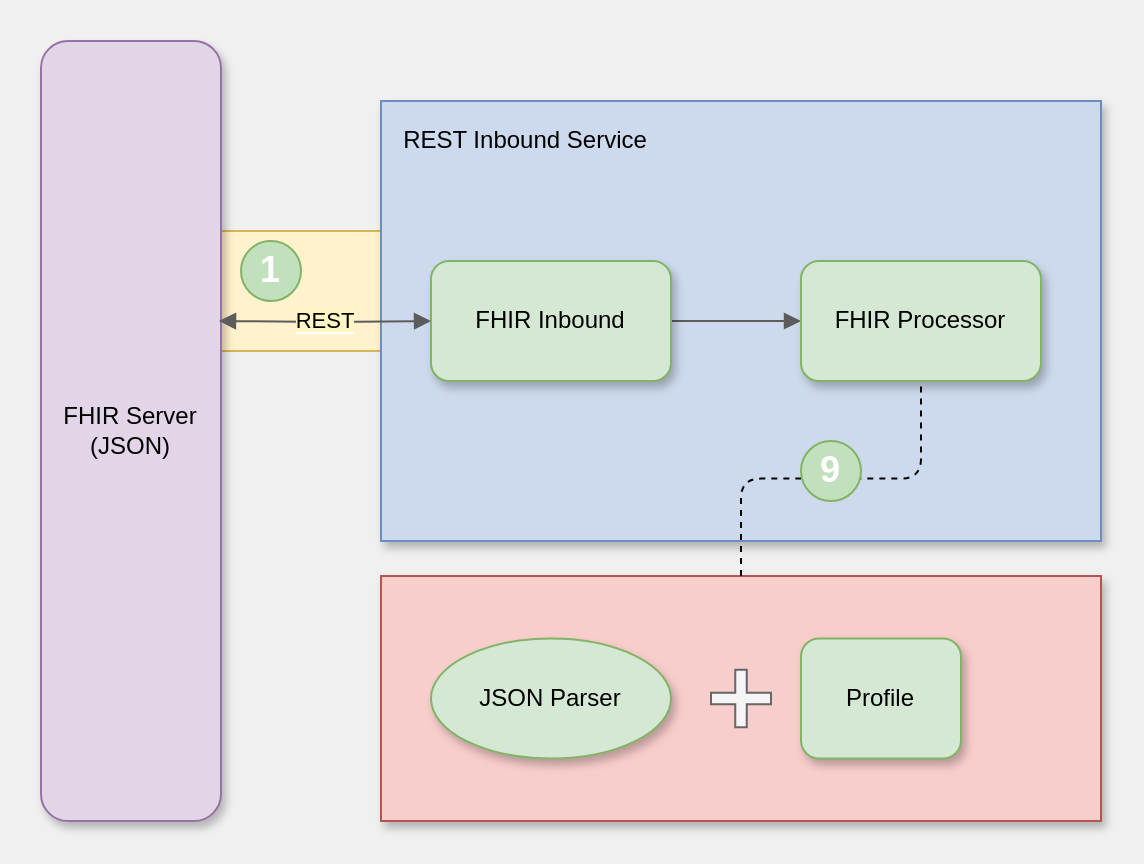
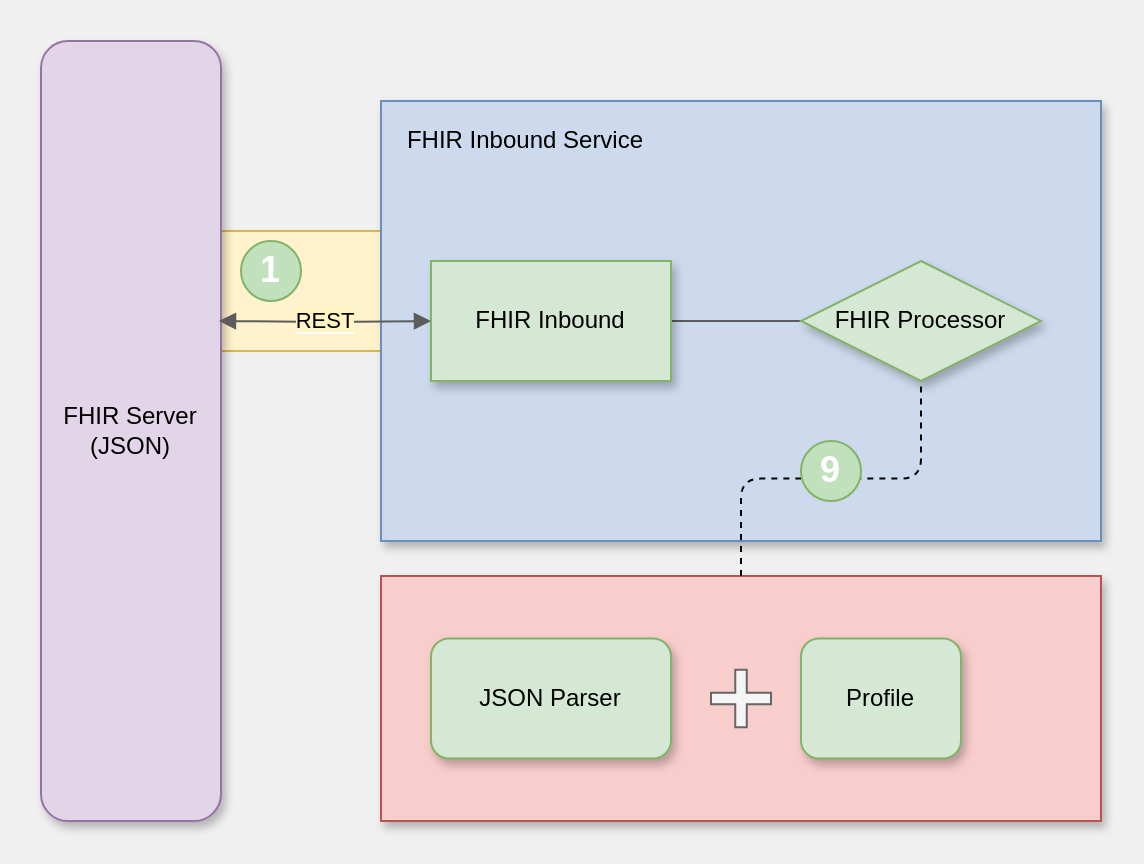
node "REST Inbound Service": label "REST Inbound Service" -> "FHIR Inbound Service"
node "FHIR Inbound": shape rounded rectangle -> rectangle
edge "FHIR Inbound" -> "FHIR Processor": arrowhead block -> none
node "FHIR Processor": shape rounded rectangle -> diamond
node "JSON Parser": shape ellipse -> rounded rectangle
